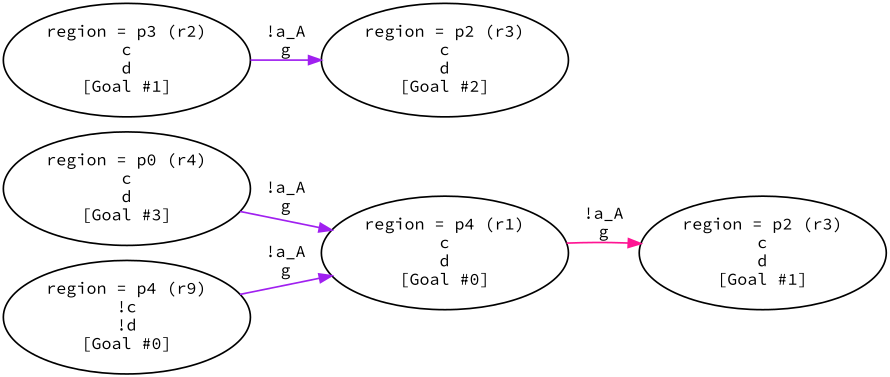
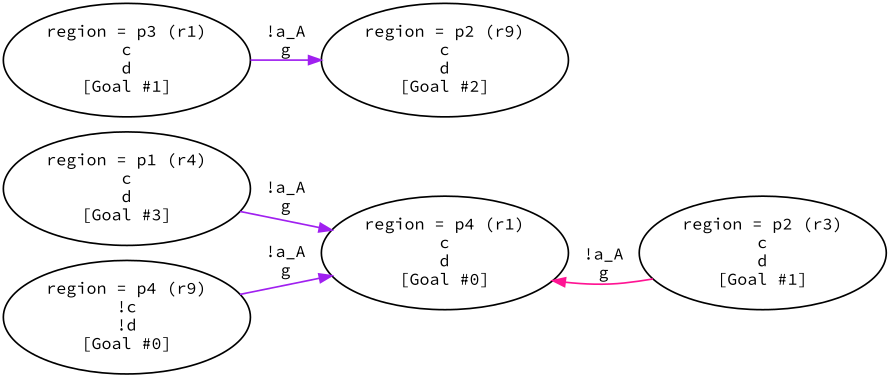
node "region = p3 (r2) c d [Goal #1]": label "region = p3 (r2) c d [Goal #1]" -> "region = p3 (r1) c d [Goal #1]"
node "region = p2 (r3) c d [Goal #2]": label "region = p2 (r3) c d [Goal #2]" -> "region = p2 (r9) c d [Goal #2]"
node "region = p0 (r4) c d [Goal #3]": label "region = p0 (r4) c d [Goal #3]" -> "region = p1 (r4) c d [Goal #3]"
edge "region = p4 (r1) c d [Goal #0]" -> "region = p2 (r3) c d [Goal #1]": reversed
